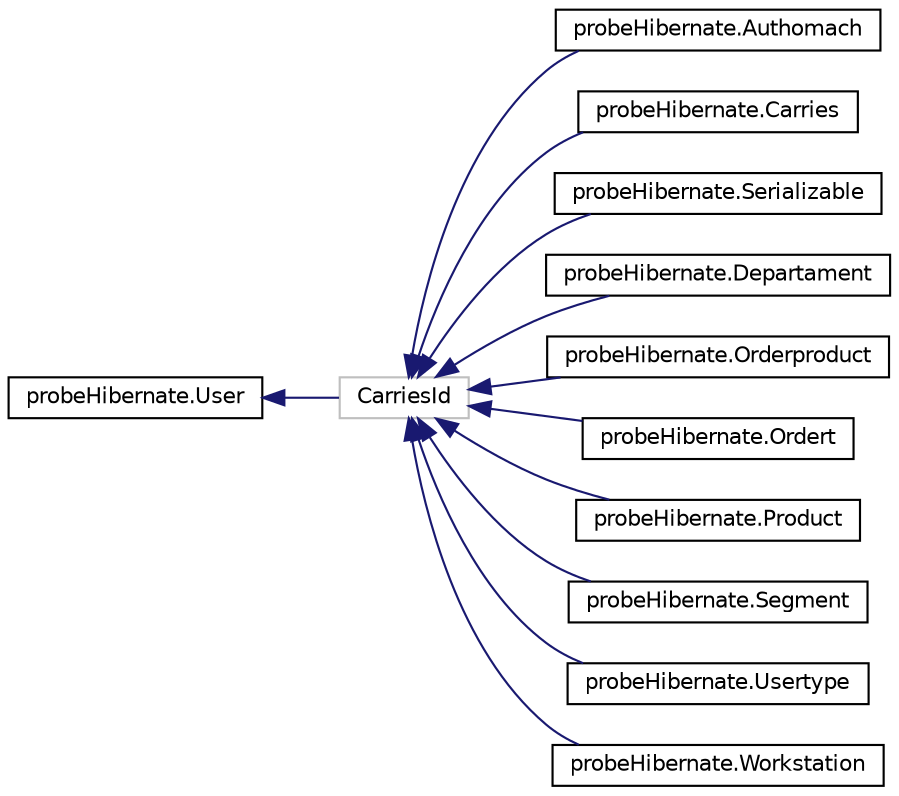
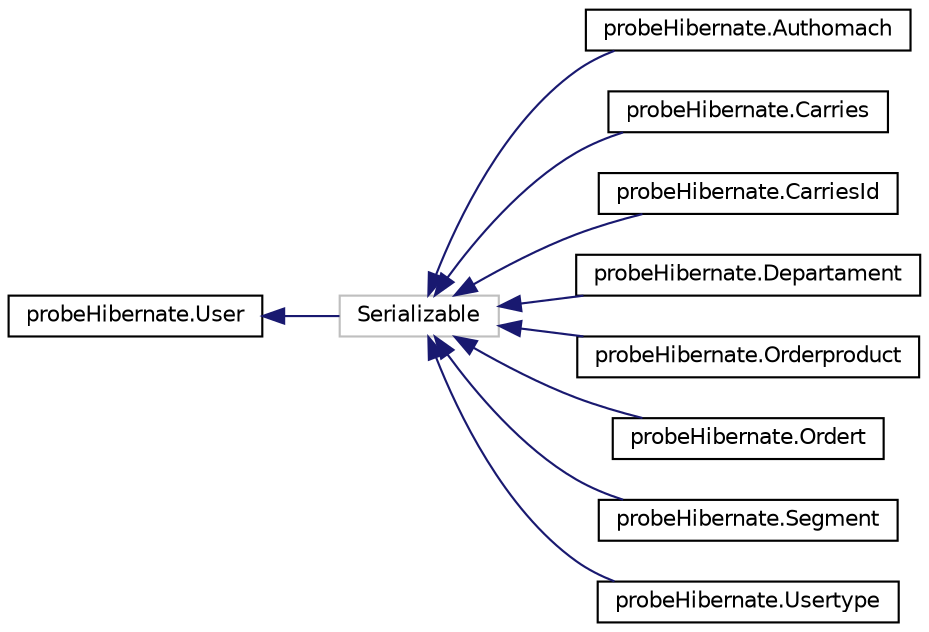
node "probeHibernate.Serializable": label "probeHibernate.Serializable" -> "probeHibernate.CarriesId"
node "CarriesId": label "CarriesId" -> "Serializable"
node "probeHibernate.Product": removed
node "probeHibernate.Workstation": removed
